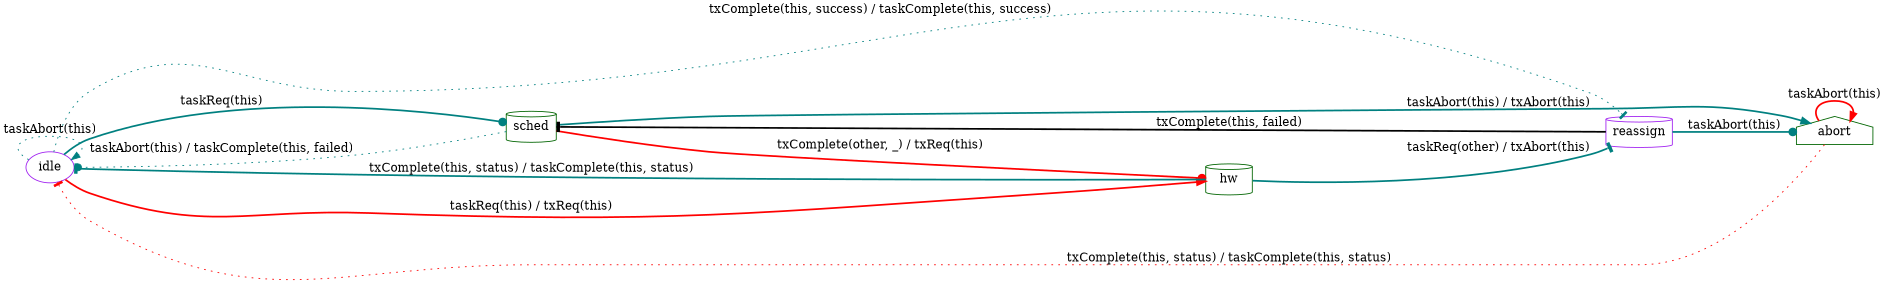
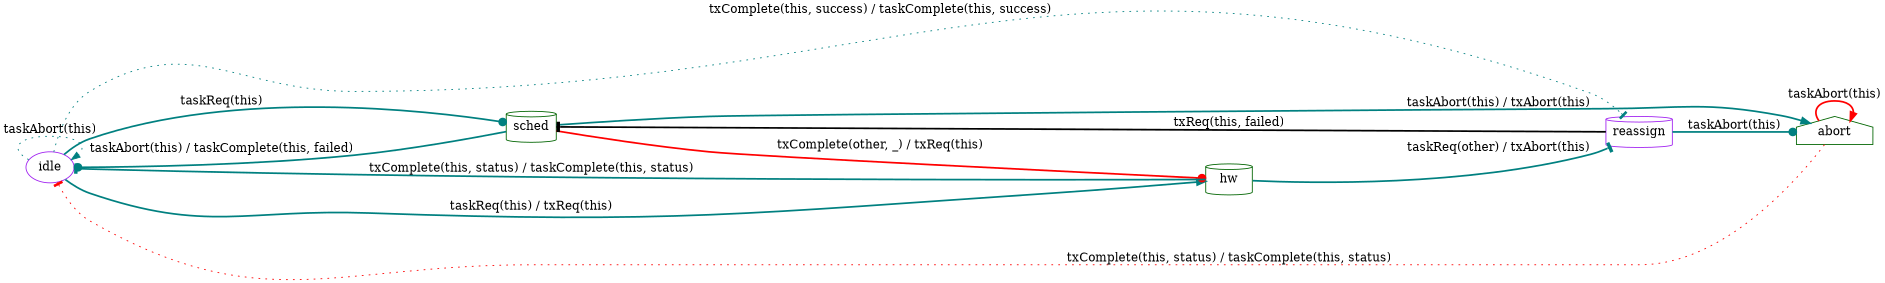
edge "reassign" -> "sched": label "txComplete(this, failed)" -> "txReq(this, failed)"
edge "sched" -> "idle": style dotted -> bold
edge "idle" -> "hw": color red -> teal
